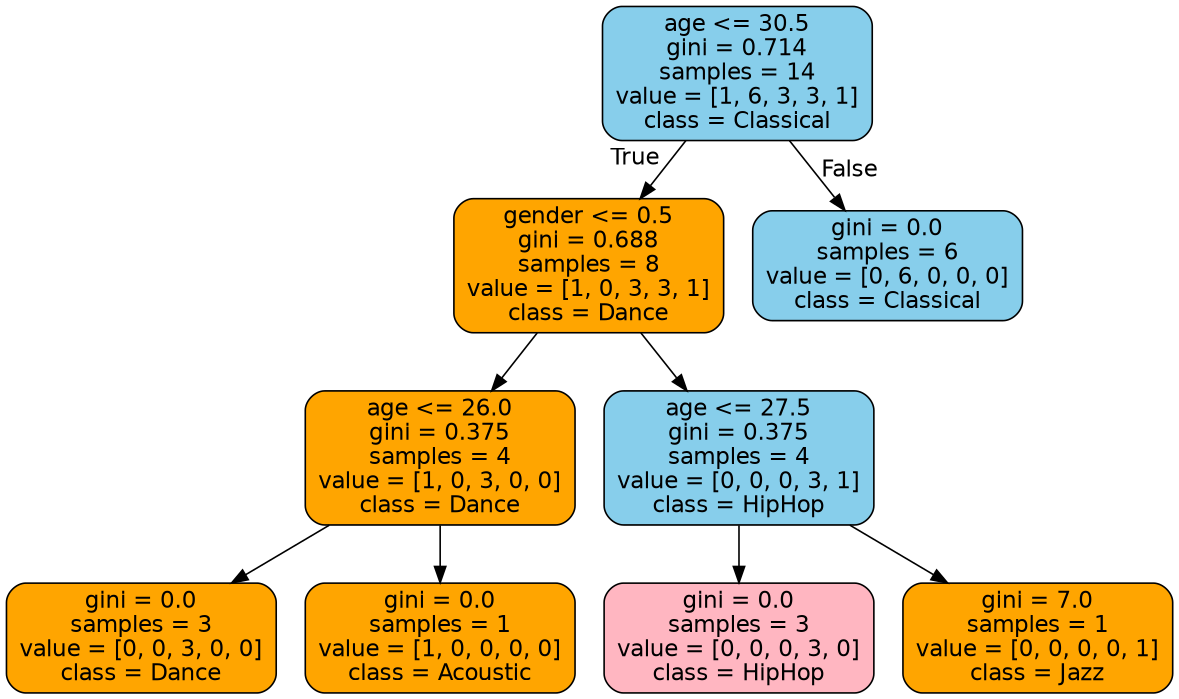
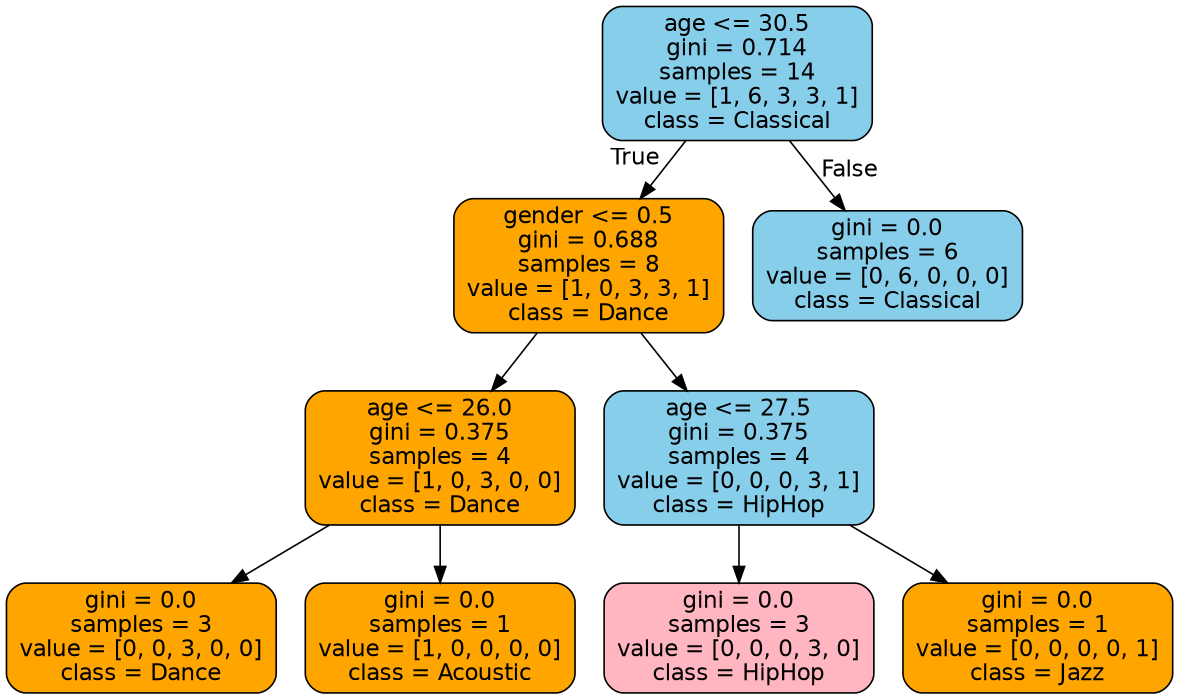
node "gini = 7.0 samples = 1 value = [0, 0, 0, 0, 1] class = Jazz": label "gini = 7.0 samples = 1 value = [0, 0, 0, 0, 1] class = Jazz" -> "gini = 0.0 samples = 1 value = [0, 0, 0, 0, 1] class = Jazz"
